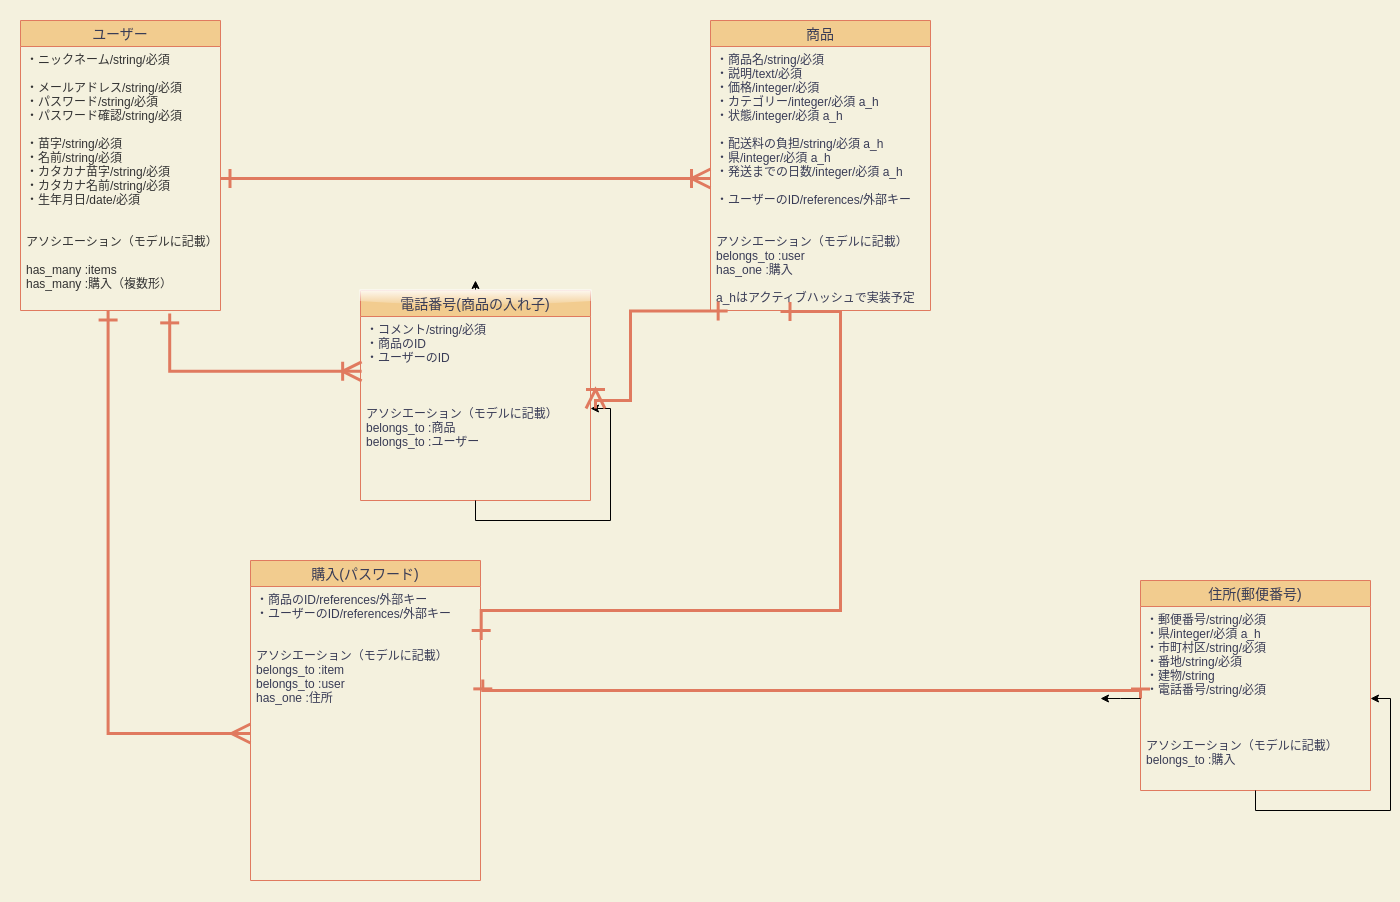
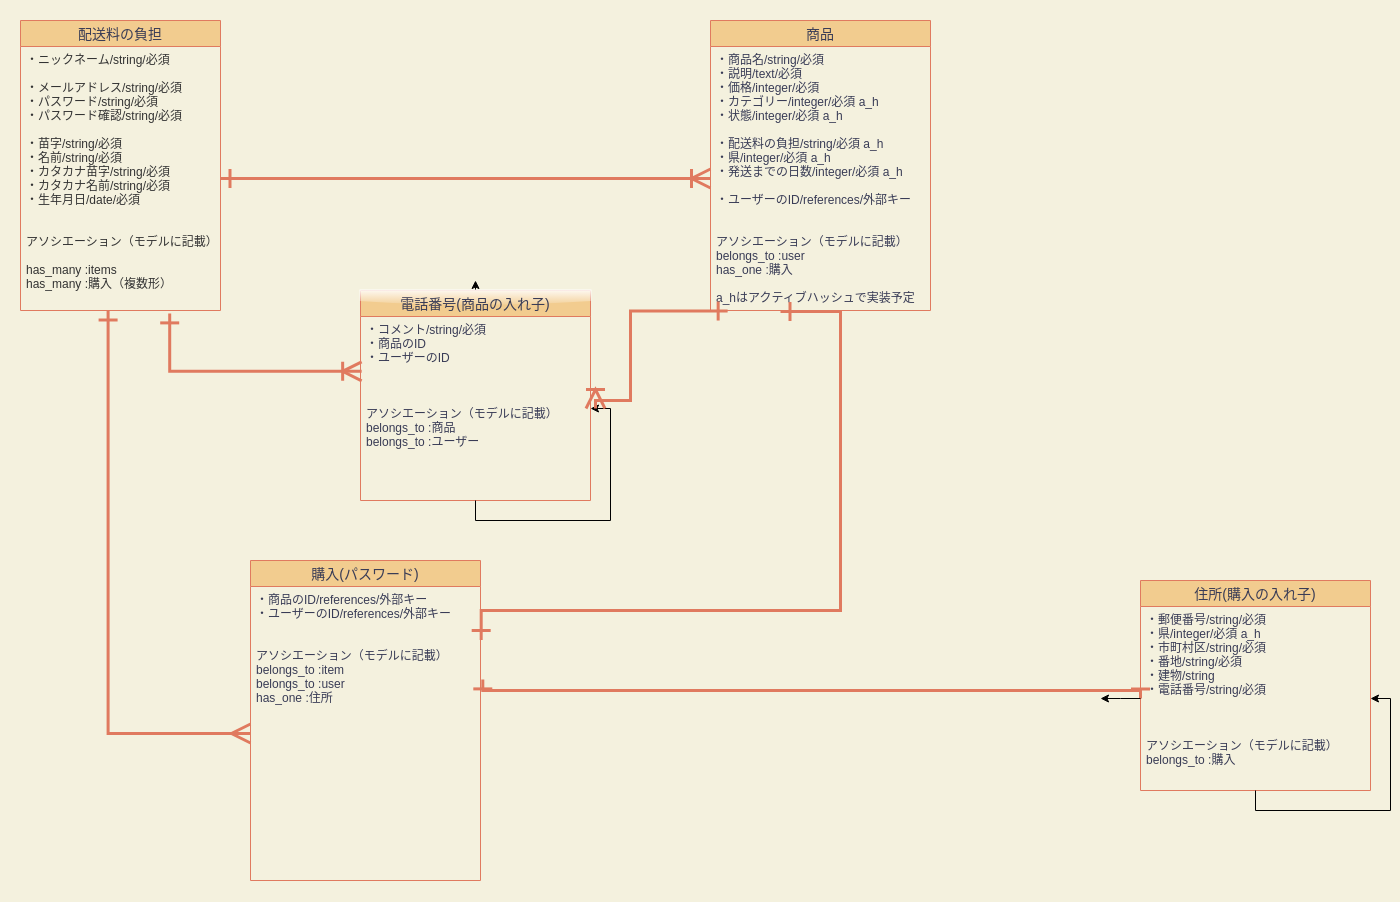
node "ユーザー": label "ユーザー" -> "配送料の負担"
node "住所(郵便番号)": label "住所(郵便番号)" -> "住所(購入の入れ子)"
